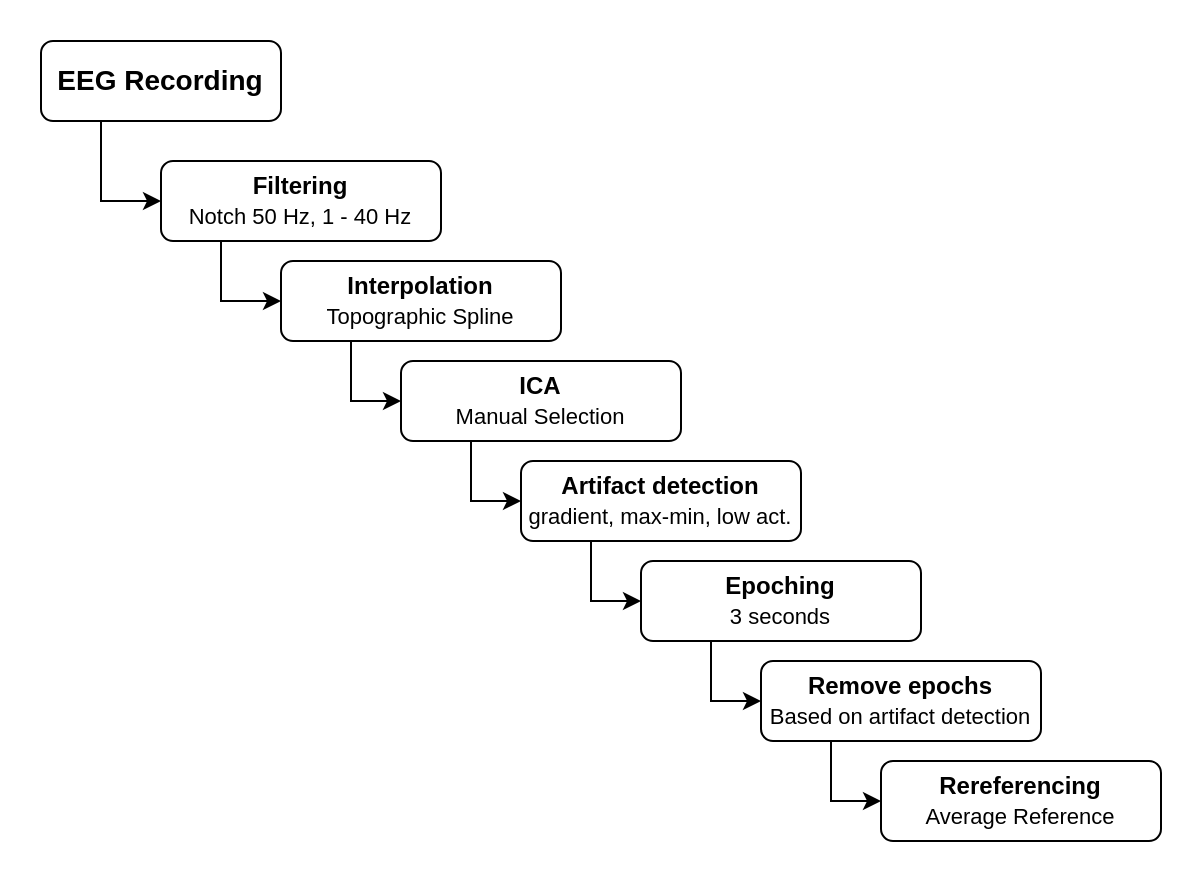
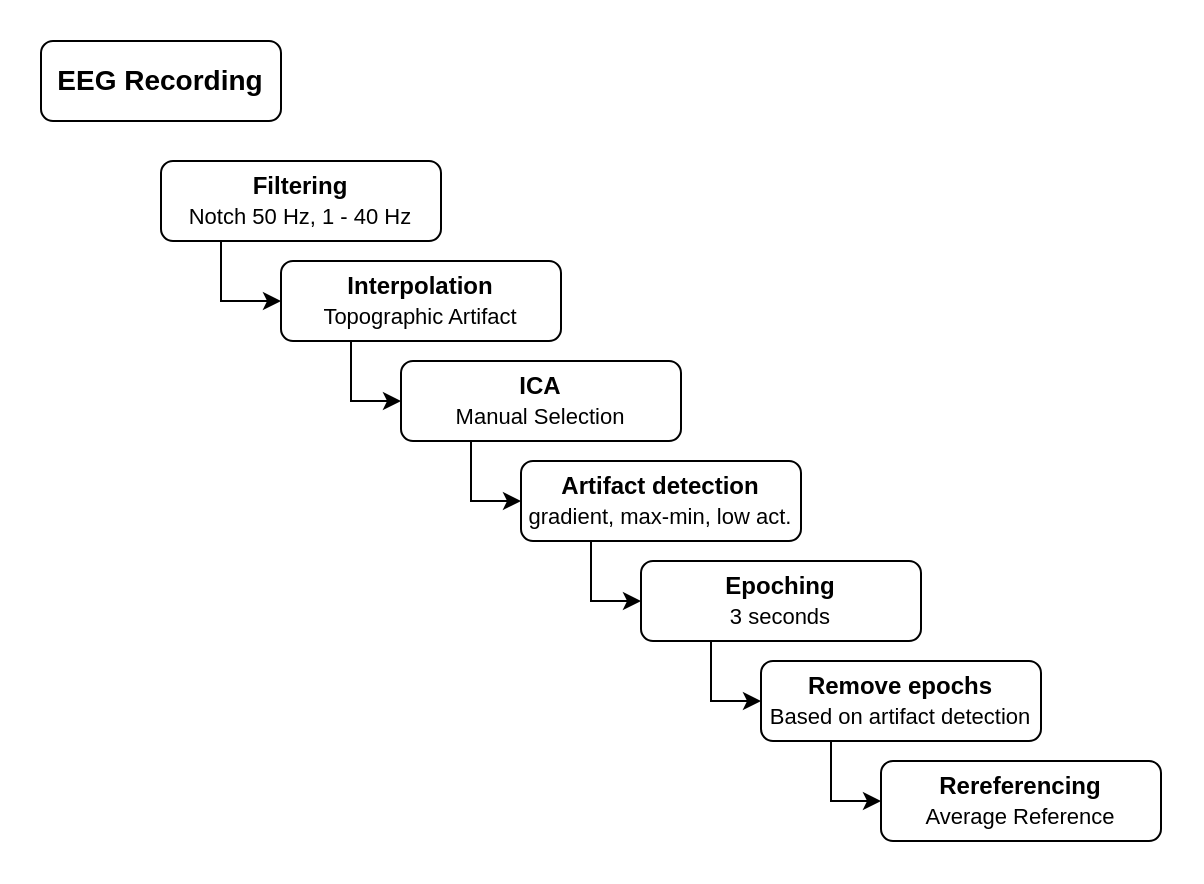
edge "EEG Recording" -> "Filtering Notch 50 Hz, 1 - 40 Hz": removed
node "Interpolation Topographic Spline": label "Interpolation Topographic Spline" -> "Interpolation Topographic Artifact"
